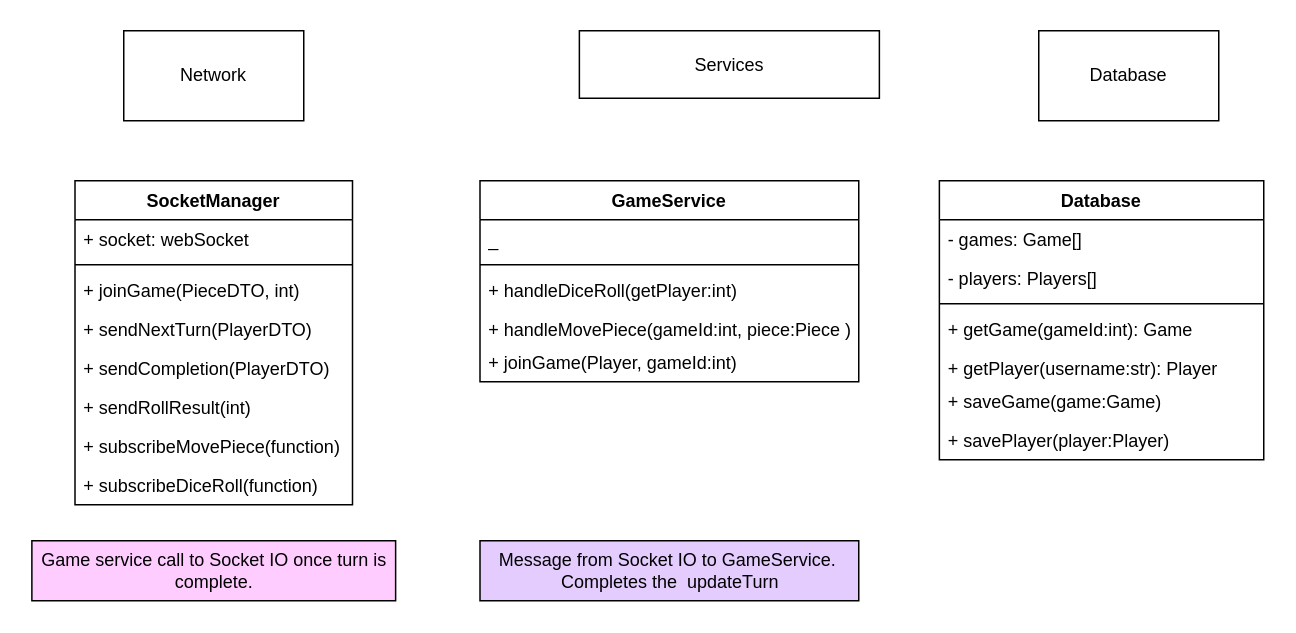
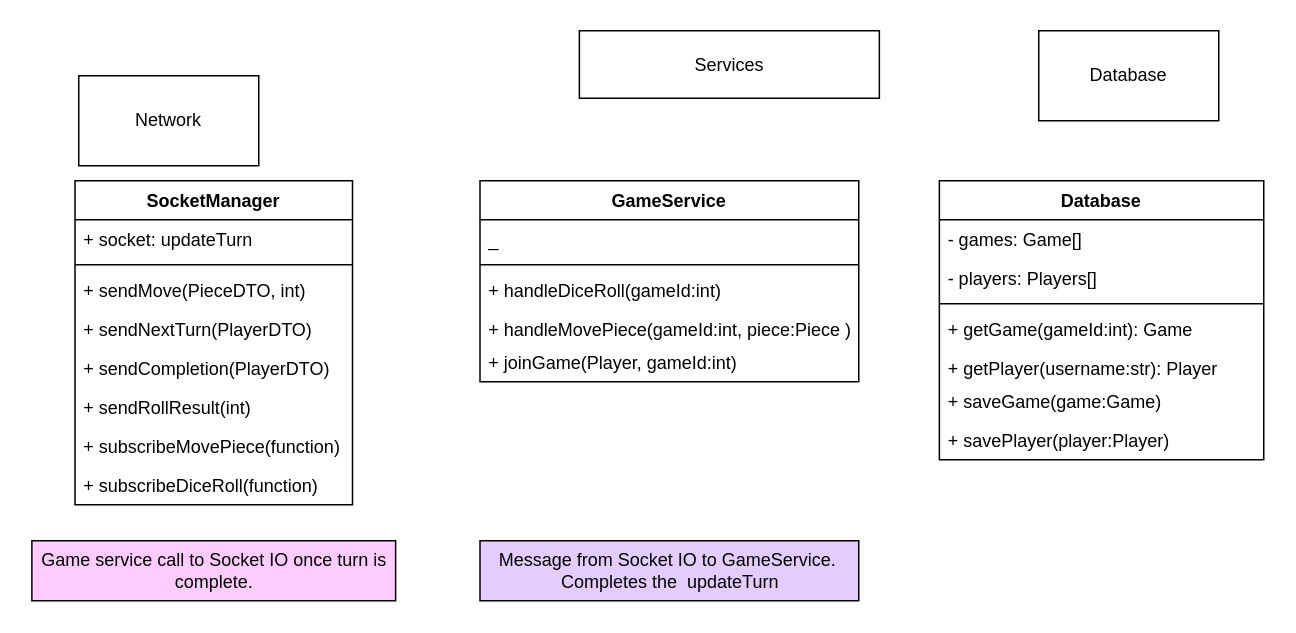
node "Network": moved (214, 76) -> (169, 121)
node "+ socket: webSocket": label "+ socket: webSocket" -> "+ socket: updateTurn"
node "+ joinGame(PieceDTO, int)": label "+ joinGame(PieceDTO, int)" -> "+ sendMove(PieceDTO, int)"
node "+ handleDiceRoll(getPlayer:int)": label "+ handleDiceRoll(getPlayer:int)" -> "+ handleDiceRoll(gameId:int)"
